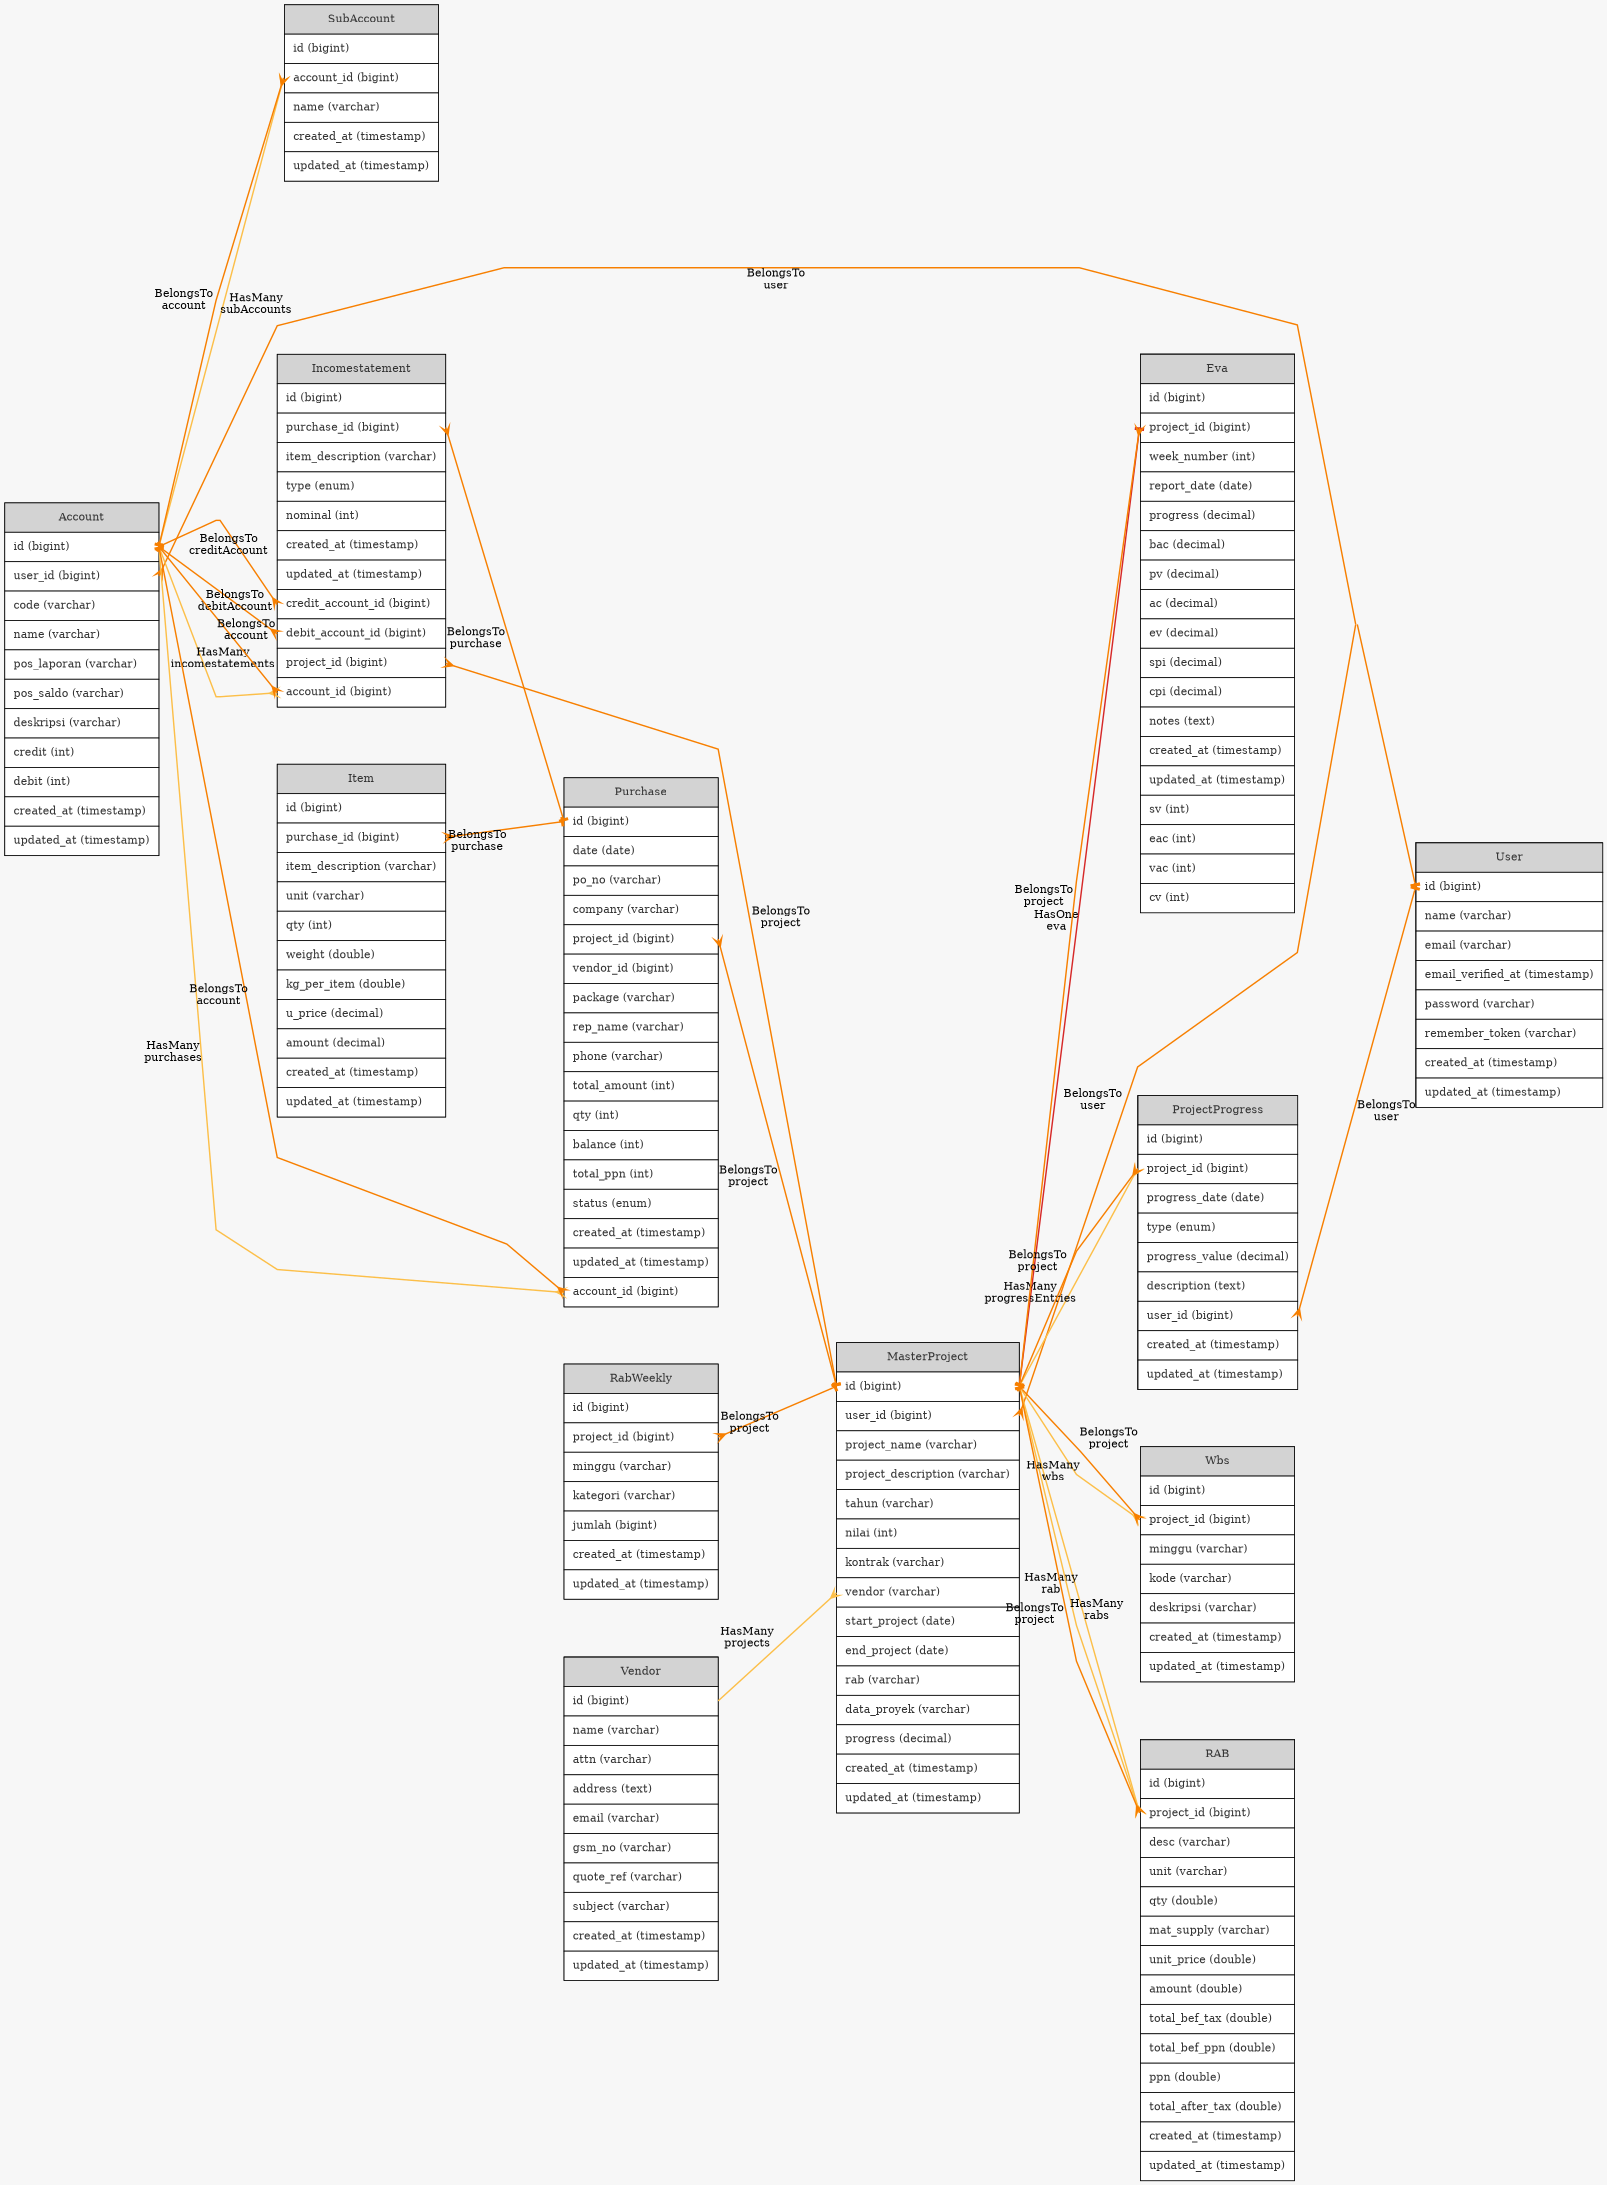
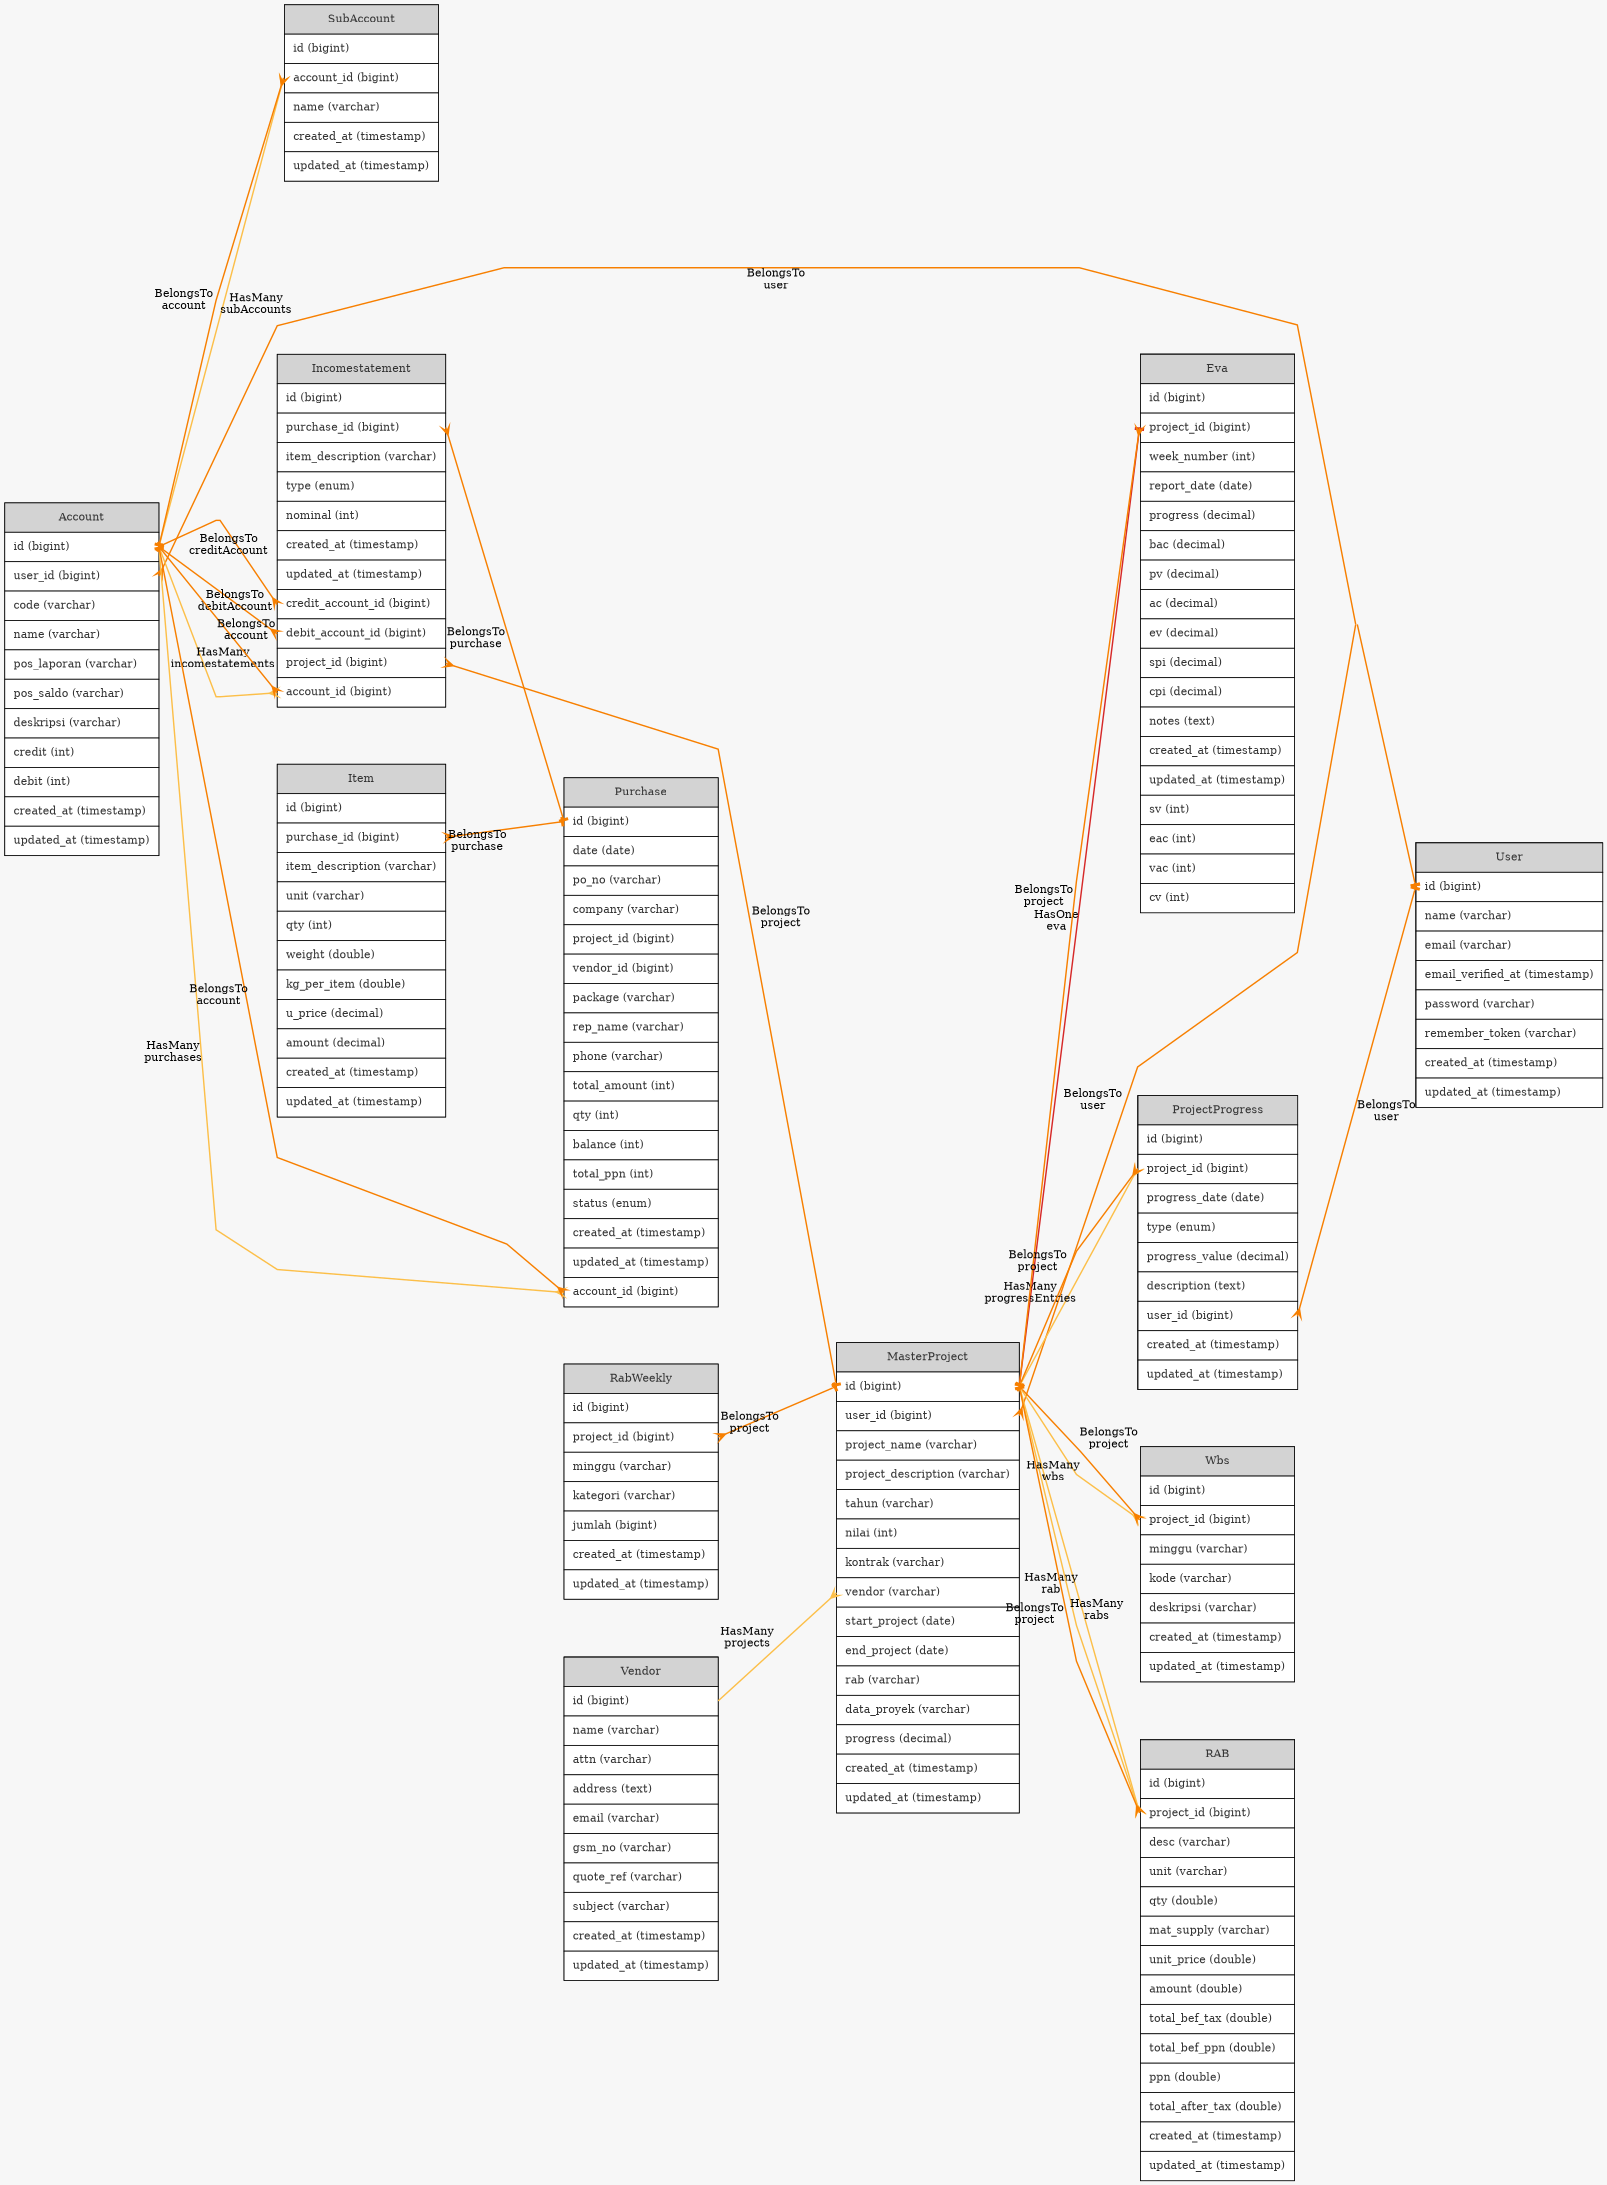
edge "Purchase" -- "MasterProject": removed, label "BelongsTo project"
